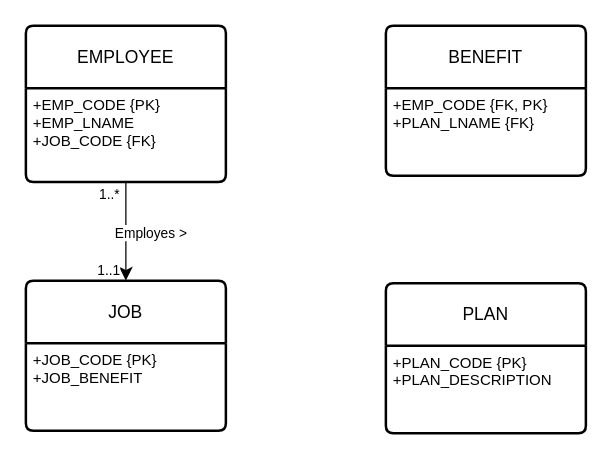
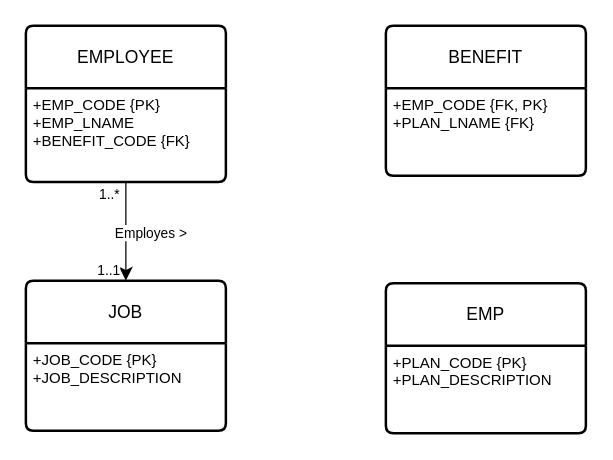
node "+EMP_CODE {PK} +EMP_LNAME +JOB_CODE {FK}": label "+EMP_CODE {PK} +EMP_LNAME +JOB_CODE {FK}" -> "+EMP_CODE {PK} +EMP_LNAME +BENEFIT_CODE {FK}"
node "PLAN": label "PLAN" -> "EMP"
node "+JOB_CODE {PK} +JOB_BENEFIT": label "+JOB_CODE {PK} +JOB_BENEFIT" -> "+JOB_CODE {PK} +JOB_DESCRIPTION"
